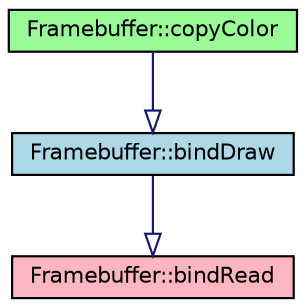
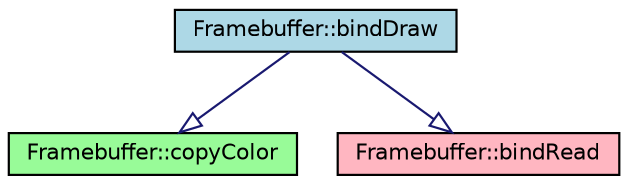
edge "Framebuffer::copyColor" -> "Framebuffer::bindDraw": reversed
